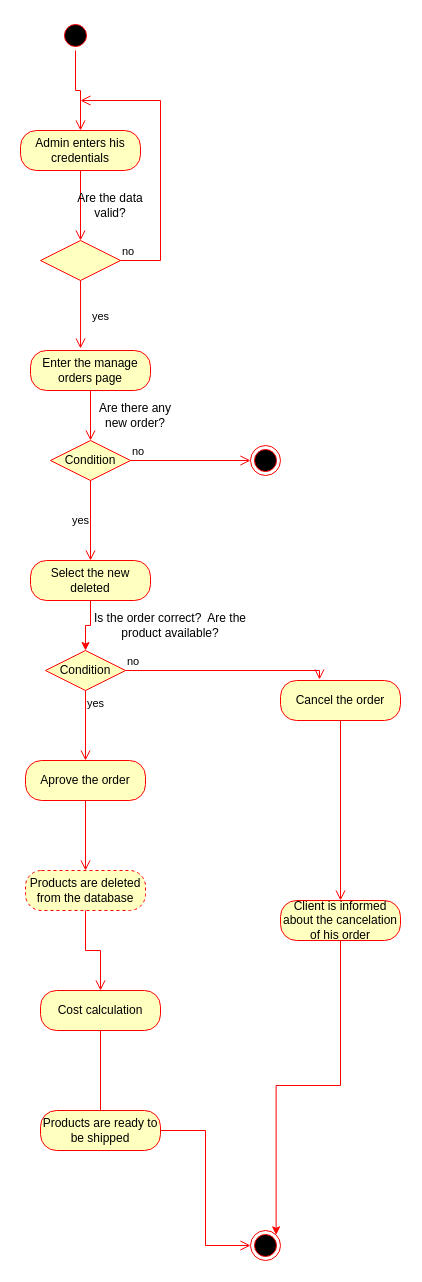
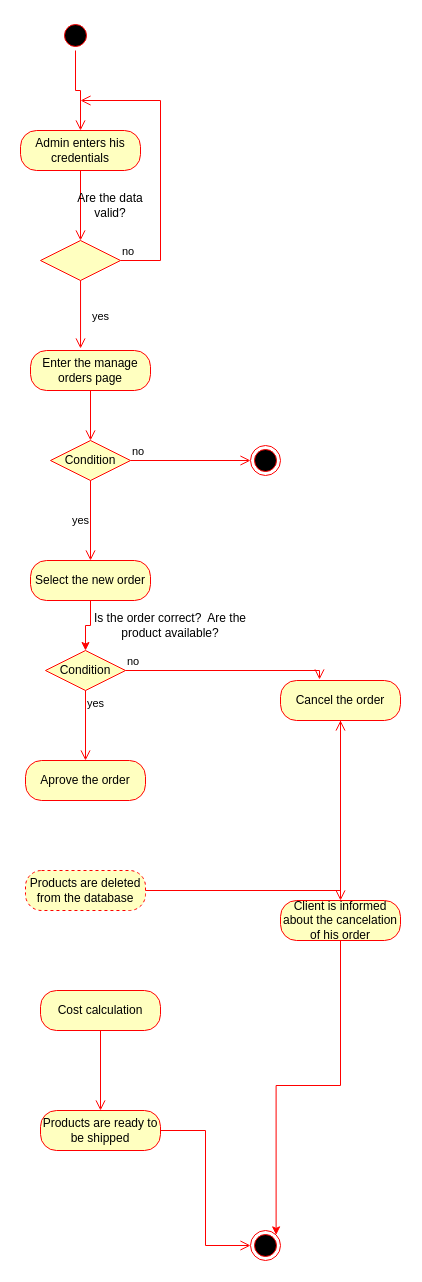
node "Are there any new order?": removed
node "Select the new deleted": label "Select the new deleted" -> "Select the new order"
edge "Aprove the order" -> "Products are deleted from the database": removed
edge "Products are deleted from the database" -> "Cost calculation": now "Products are deleted from the database" -> "Cancel the order"
edge "Cost calculation" -- "Products are ready to be shipped": arrowhead none -> open
